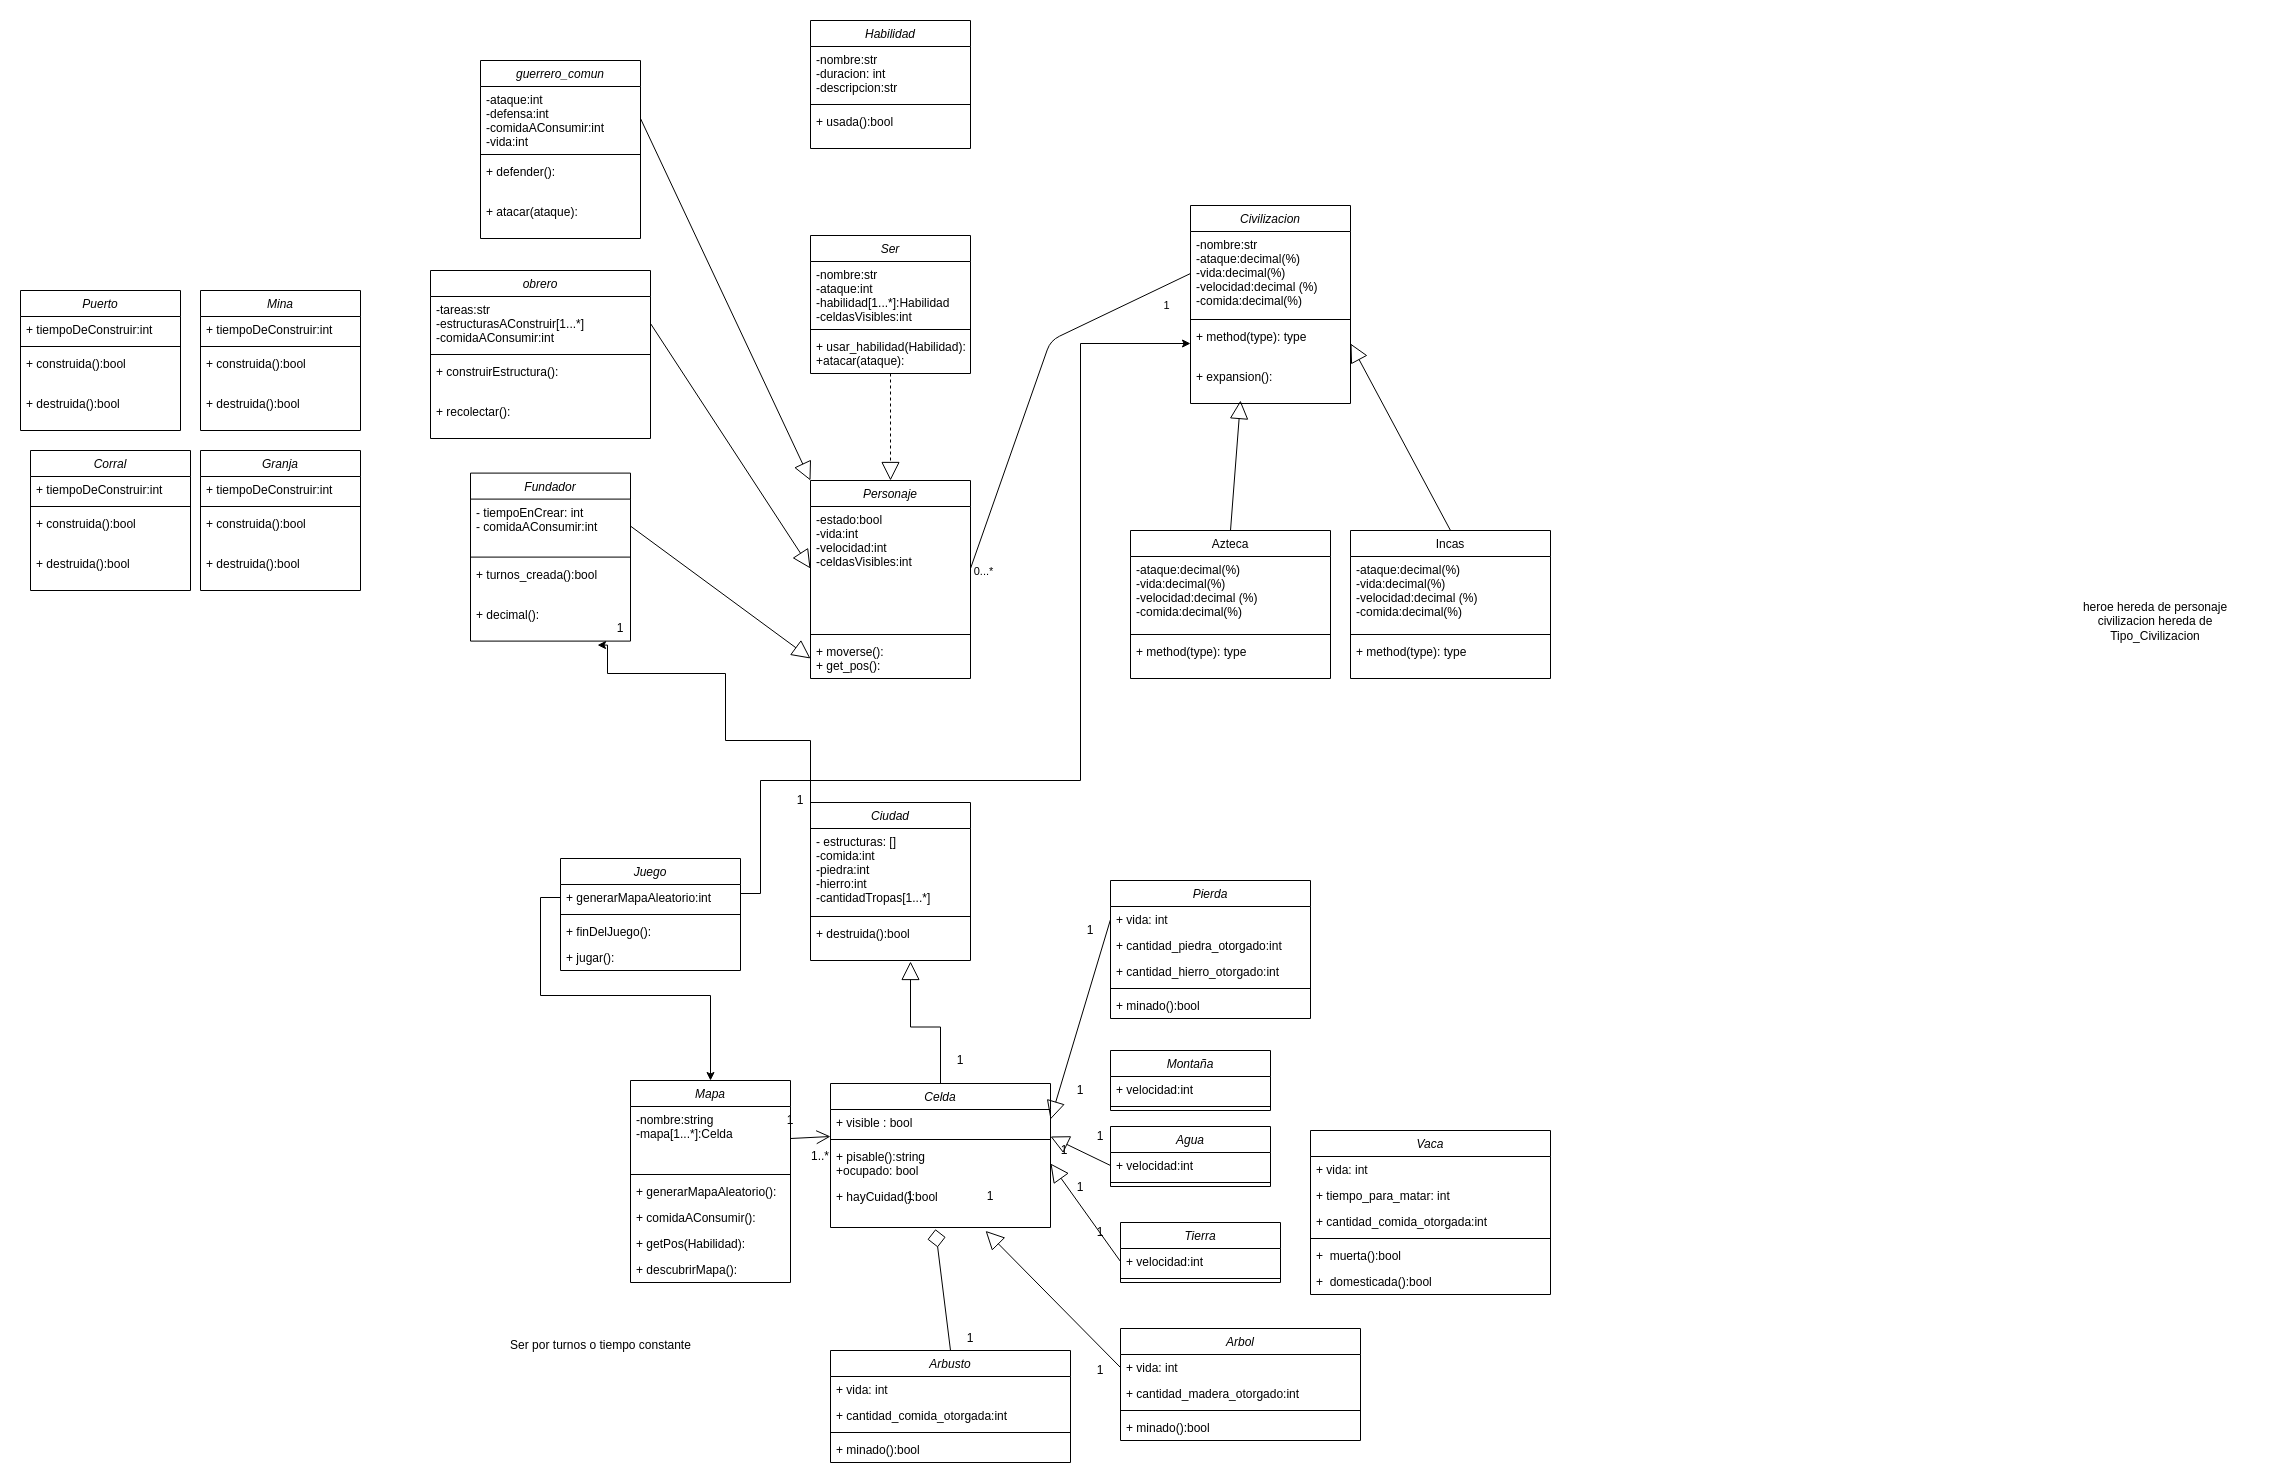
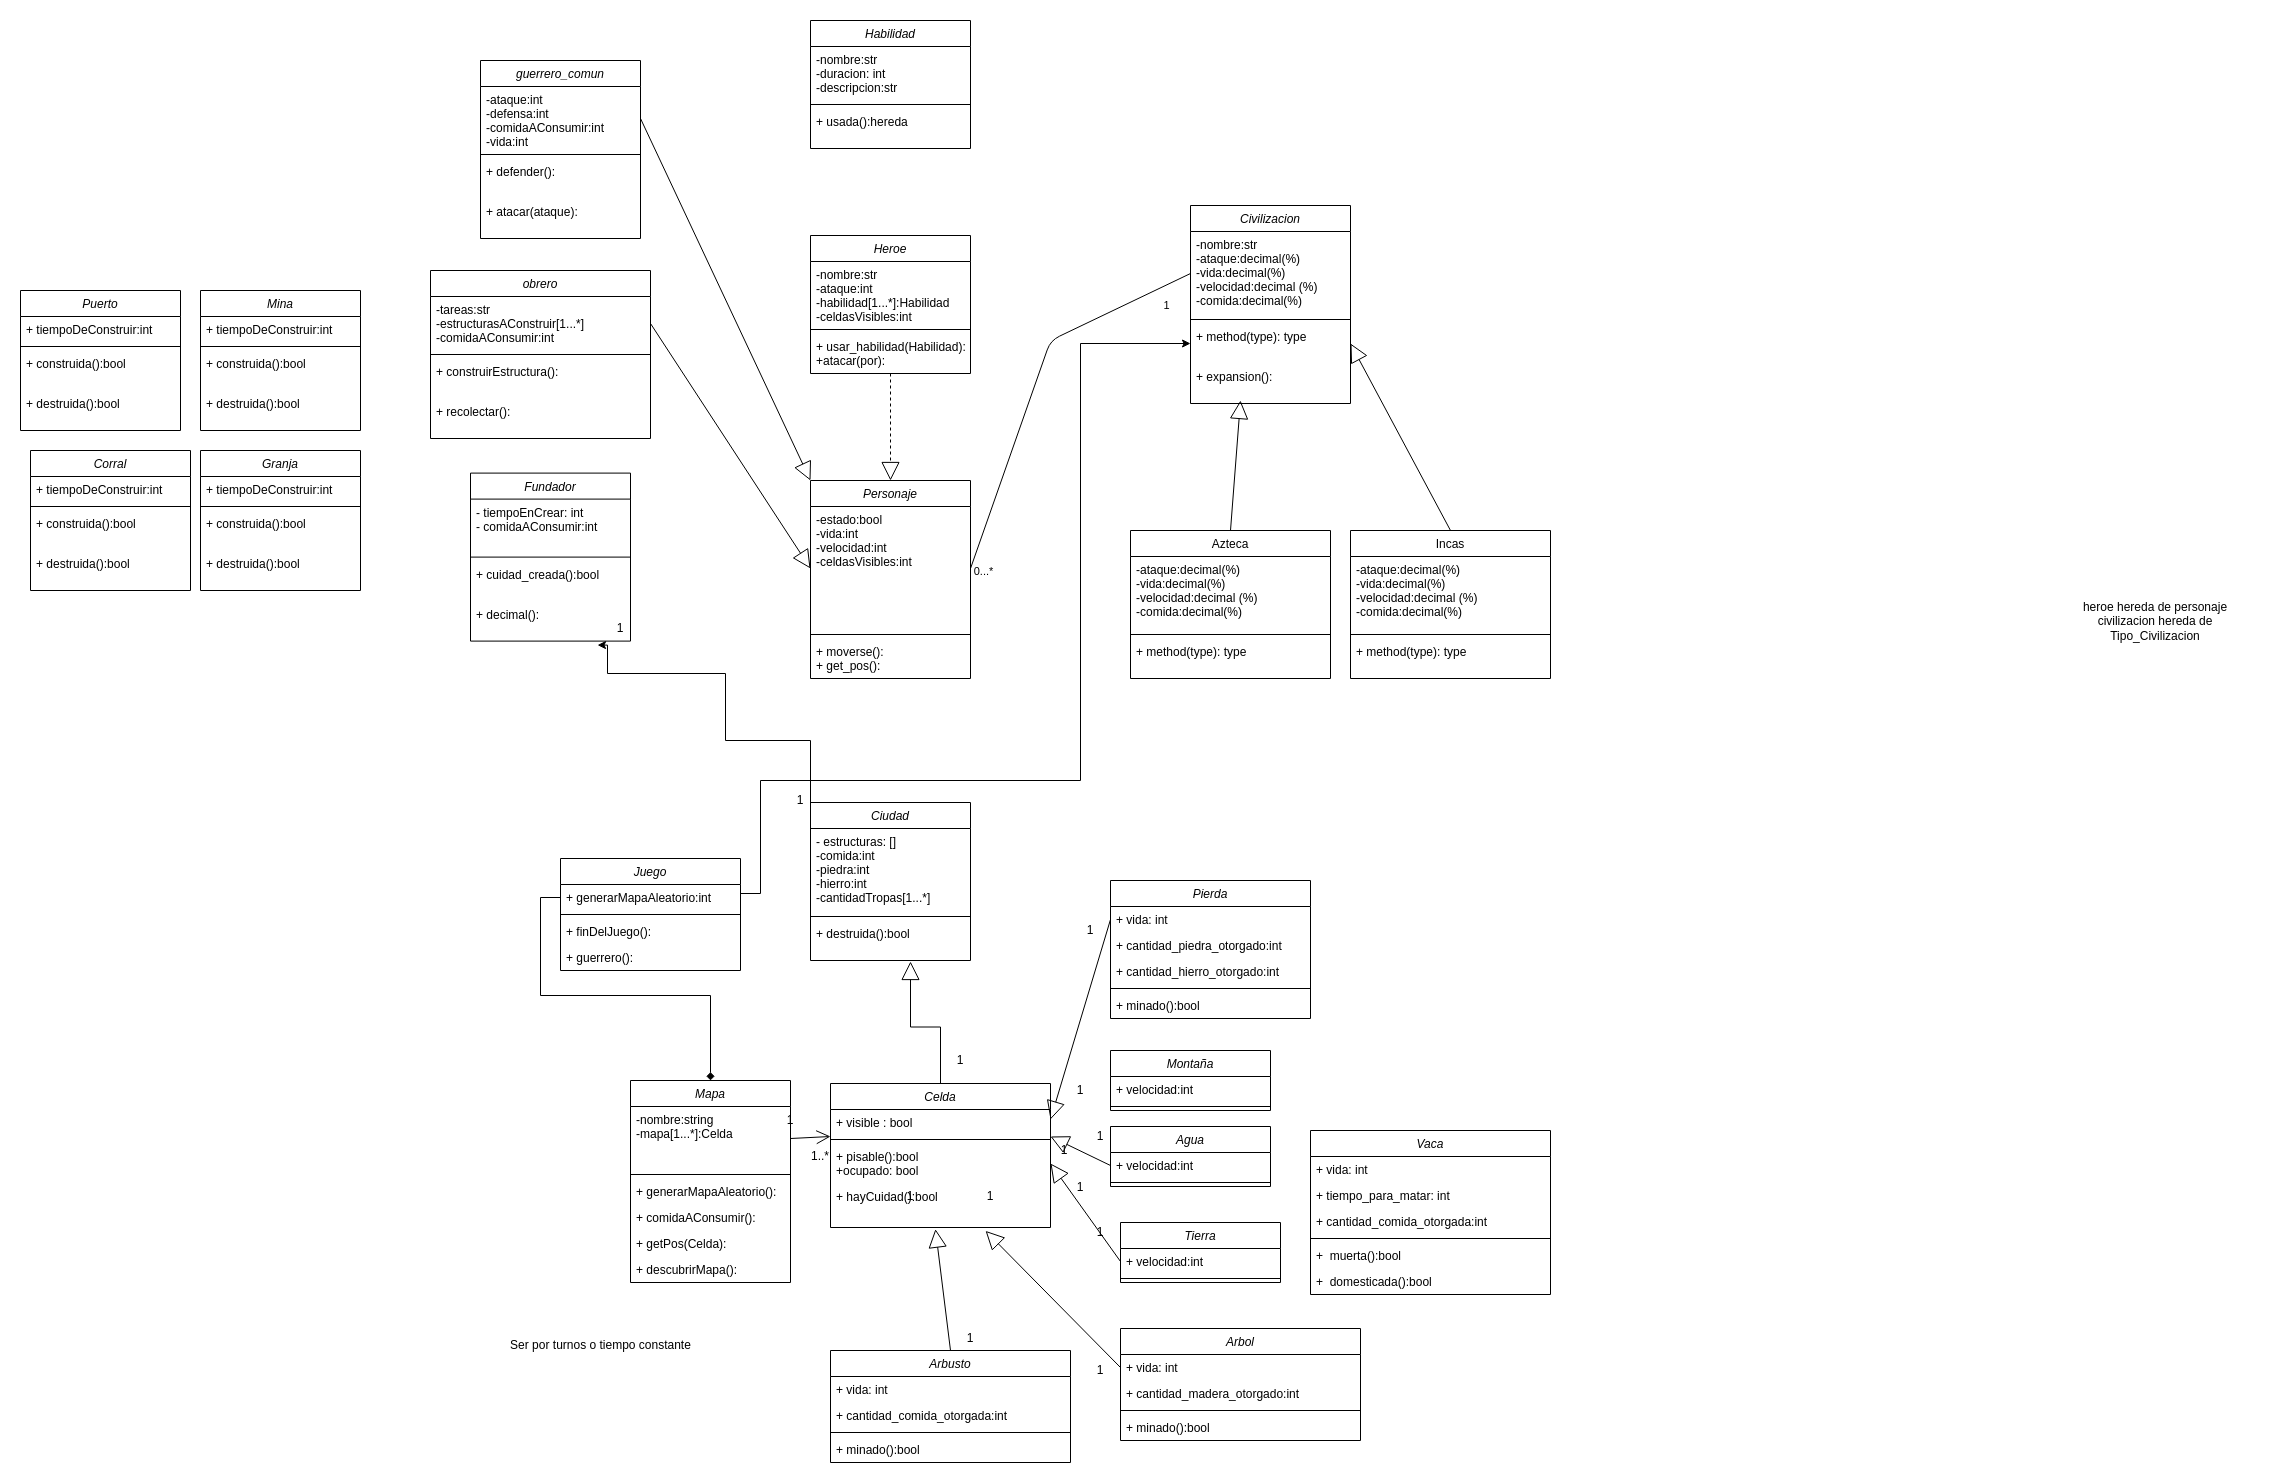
node "+ usada():bool": label "+ usada():bool" -> "+ usada():hereda"
node "Ser": label "Ser" -> "Heroe"
node "+ usar_habilidad(Habilidad): +atacar(ataque):": label "+ usar_habilidad(Habilidad): +atacar(ataque):" -> "+ usar_habilidad(Habilidad): +atacar(por):"
node "+ turnos_creada():bool": label "+ turnos_creada():bool" -> "+ cuidad_creada():bool"
edge "- tiempoEnCrear: int - comidaAConsumir:int" -> "+ moverse(): + get_pos():": removed
node "+ jugar():": label "+ jugar():" -> "+ guerrero():"
edge "+ generarMapaAleatorio:int" -> "Mapa": arrowhead classic -> diamond
node "+ pisable():string +ocupado: bool": label "+ pisable():string +ocupado: bool" -> "+ pisable():bool +ocupado: bool"
node "+ getPos(Habilidad):": label "+ getPos(Habilidad):" -> "+ getPos(Celda):"
edge "Arbusto" -> "+ hayCuidad():bool": arrowhead diamond -> block
